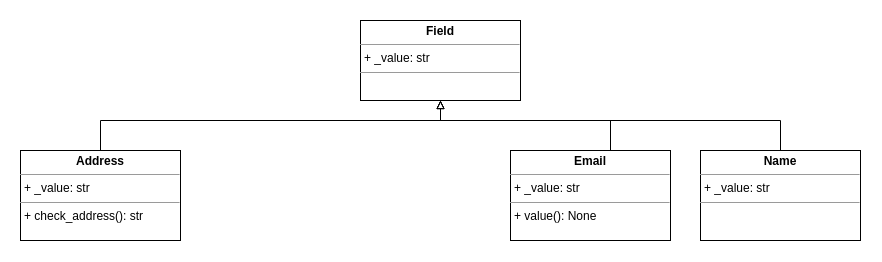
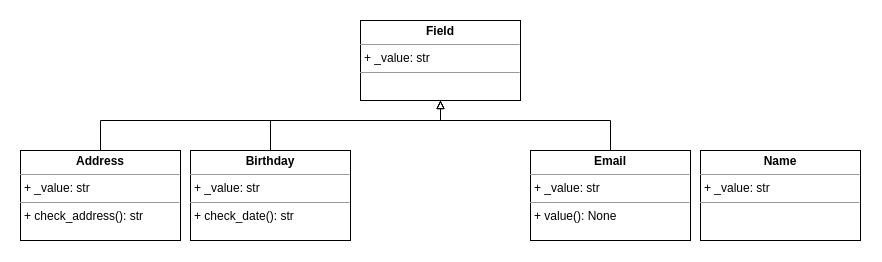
edge "Name + _value: str" -> "Field + _value: str": removed
edge "Birthday + _value: str + check_date(): str" -> "Field + _value: str": added
node "Birthday + _value: str + check_date(): str": added
node "Email + _value: str + value(): None": moved (591, 196) -> (611, 196)
